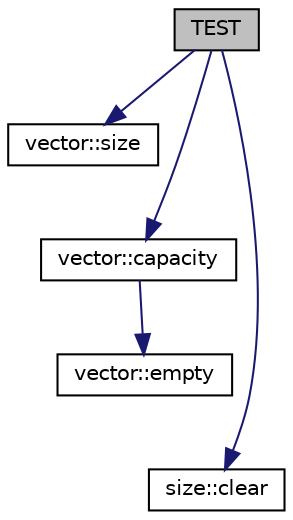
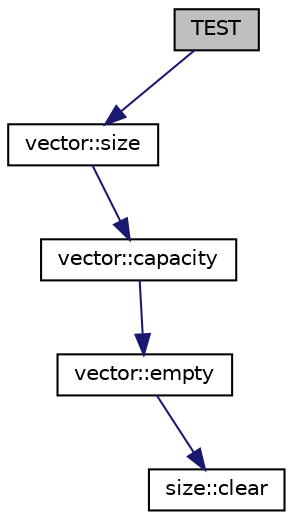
edge "TEST" -> "vector::capacity": now "vector::size" -> "vector::capacity"
edge "TEST" -> "size::clear": now "vector::empty" -> "size::clear"
